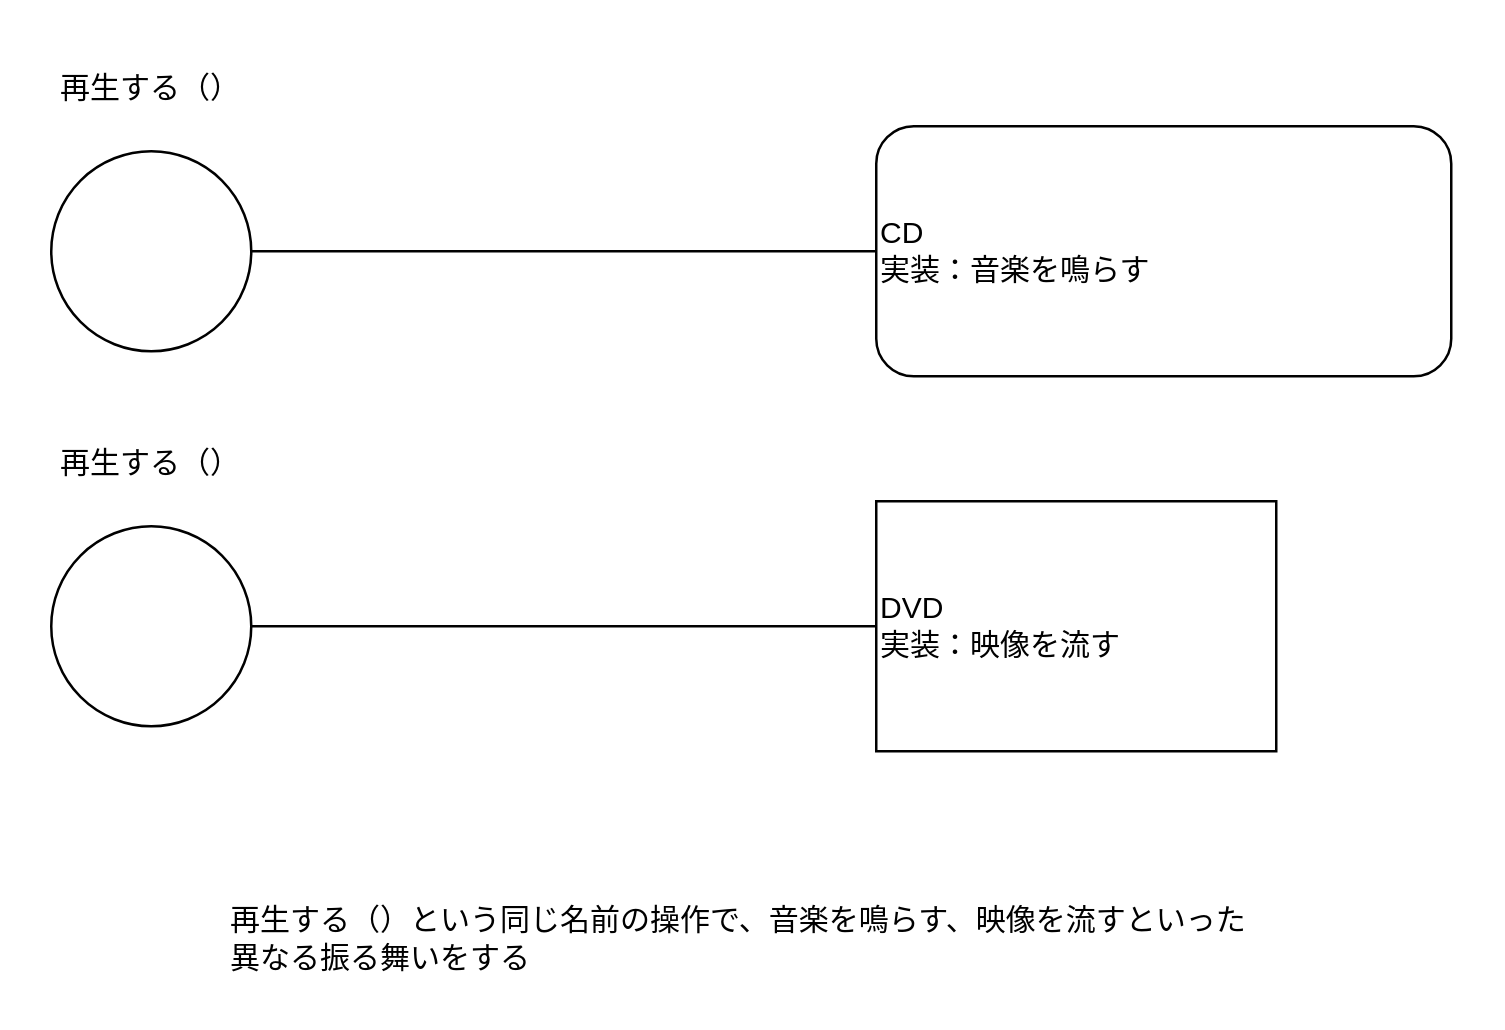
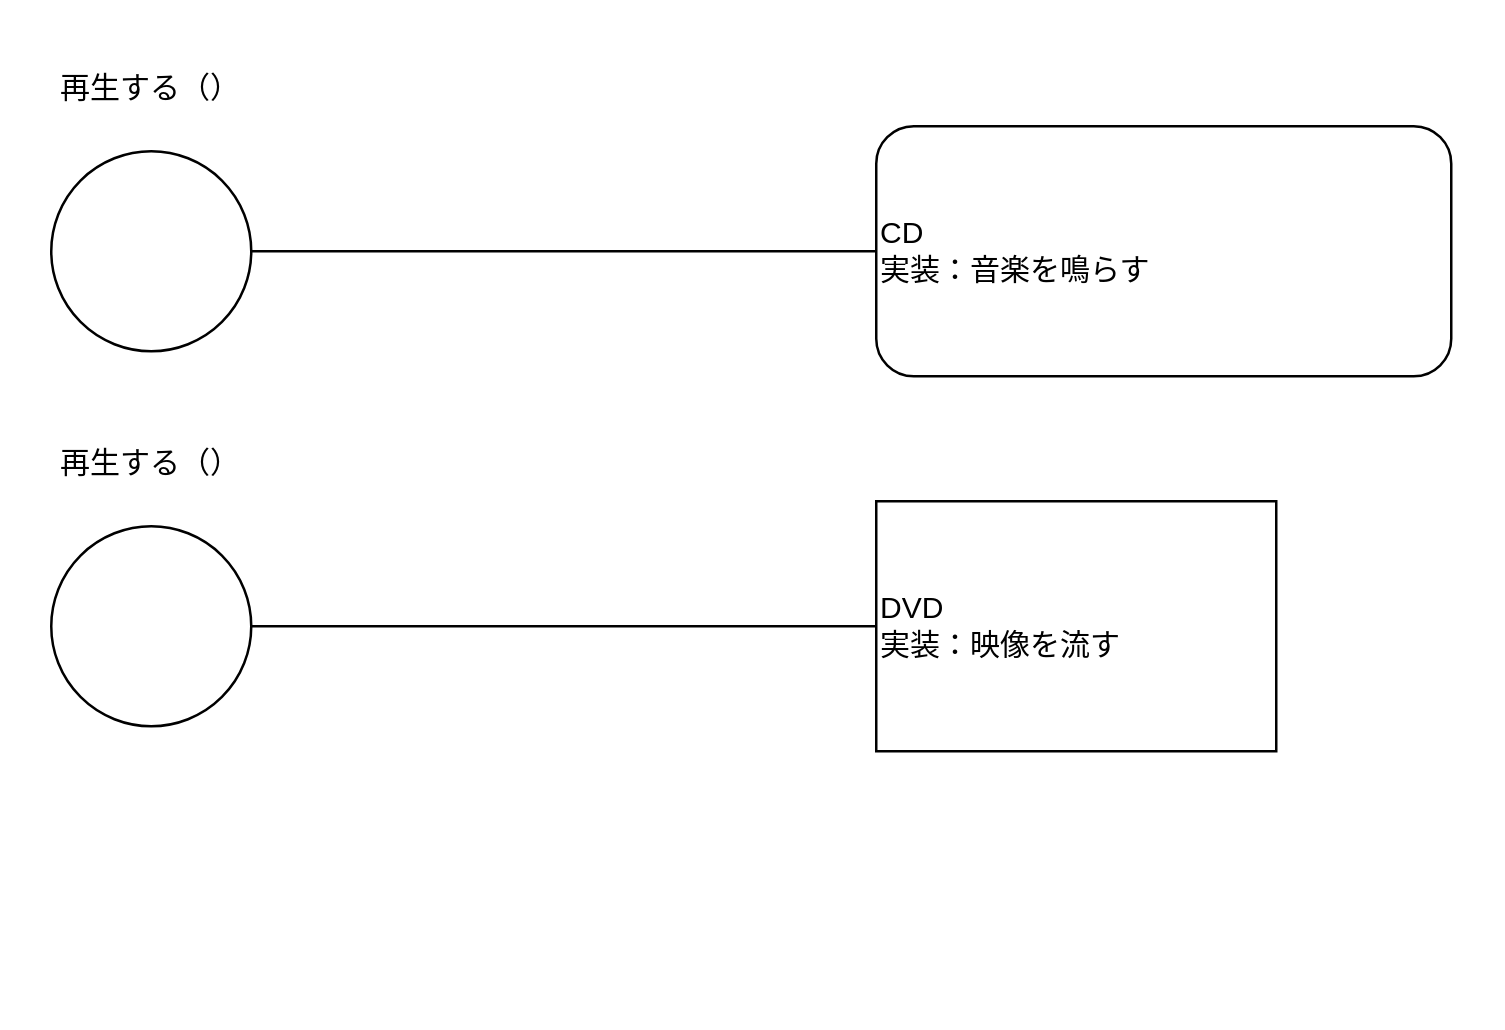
node "再生する（）という同じ名前の操作で、音楽を鳴らす、映像を流すといった異なる振る舞いをする": removed
